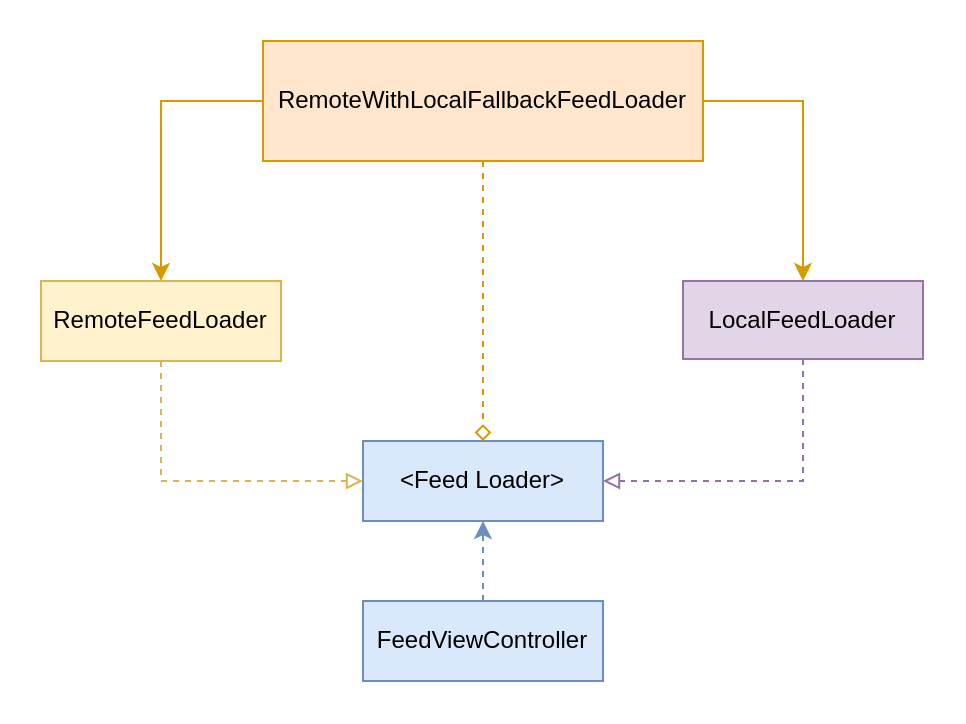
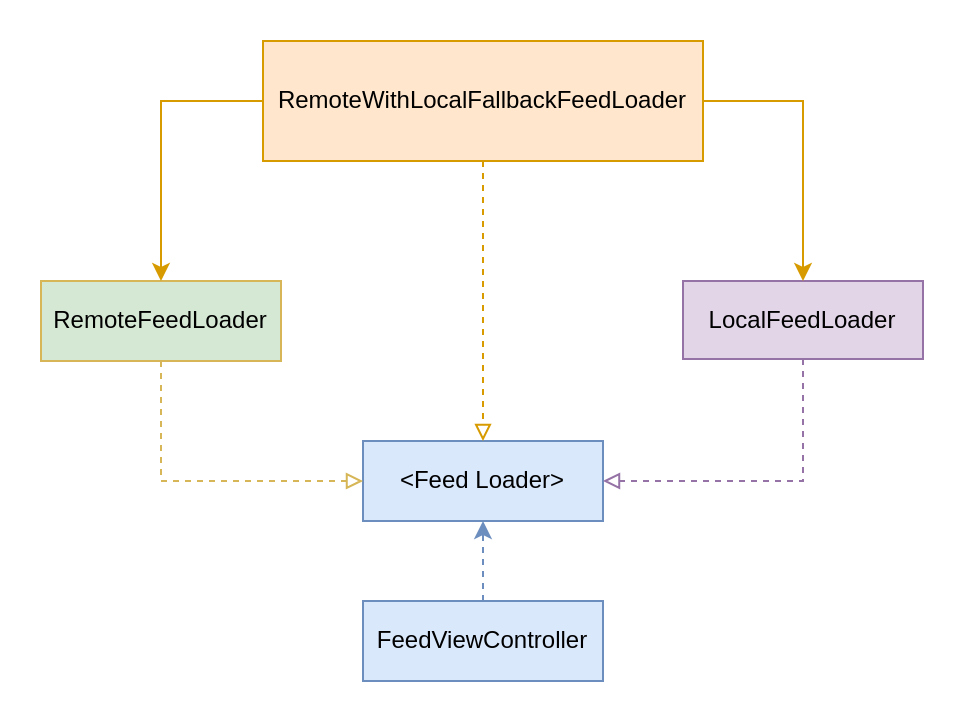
node "RemoteFeedLoader": fillcolor #fff2cc -> #d5e8d4
edge "RemoteWithLocalFallbackFeedLoader" -> "<Feed Loader>": arrowhead diamond -> block
